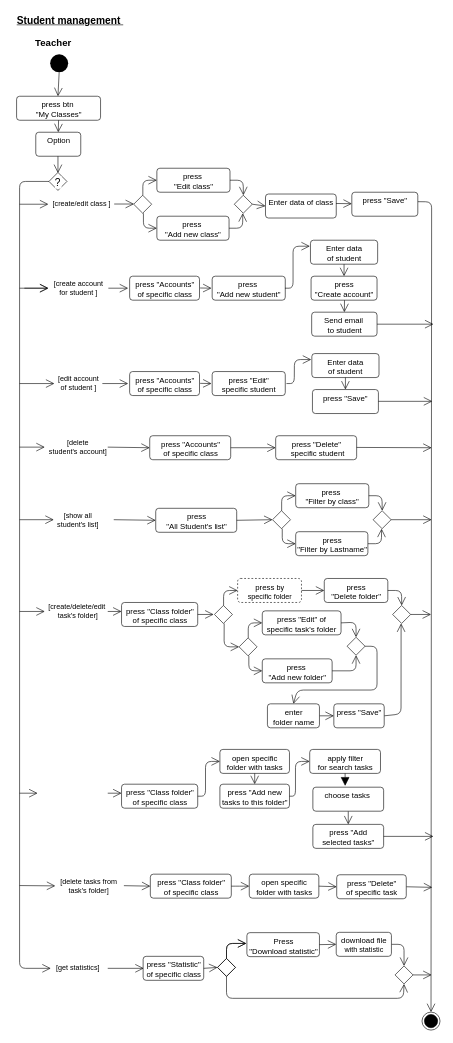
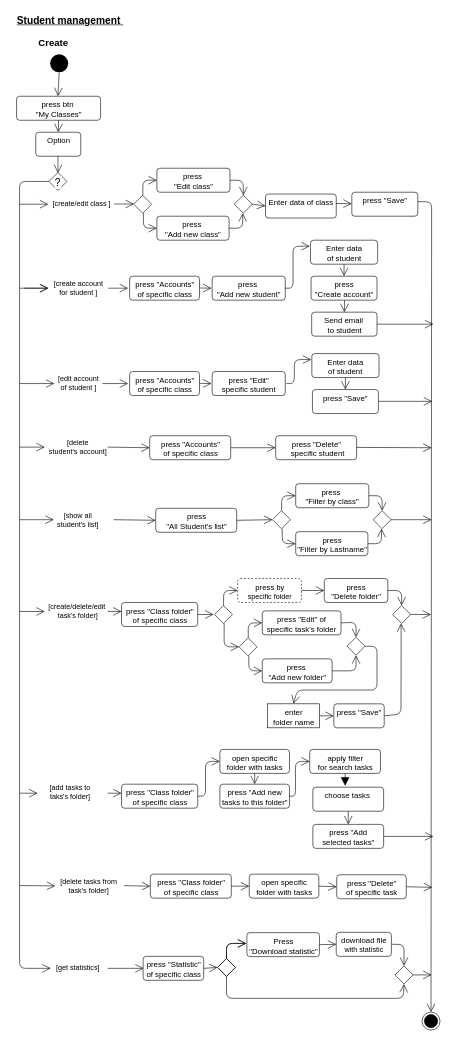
node "Teacher": label "Teacher" -> "Create"
node "enter folder name": shape rounded rectangle -> rectangle
node "[add tasks to taks's folder]": added
